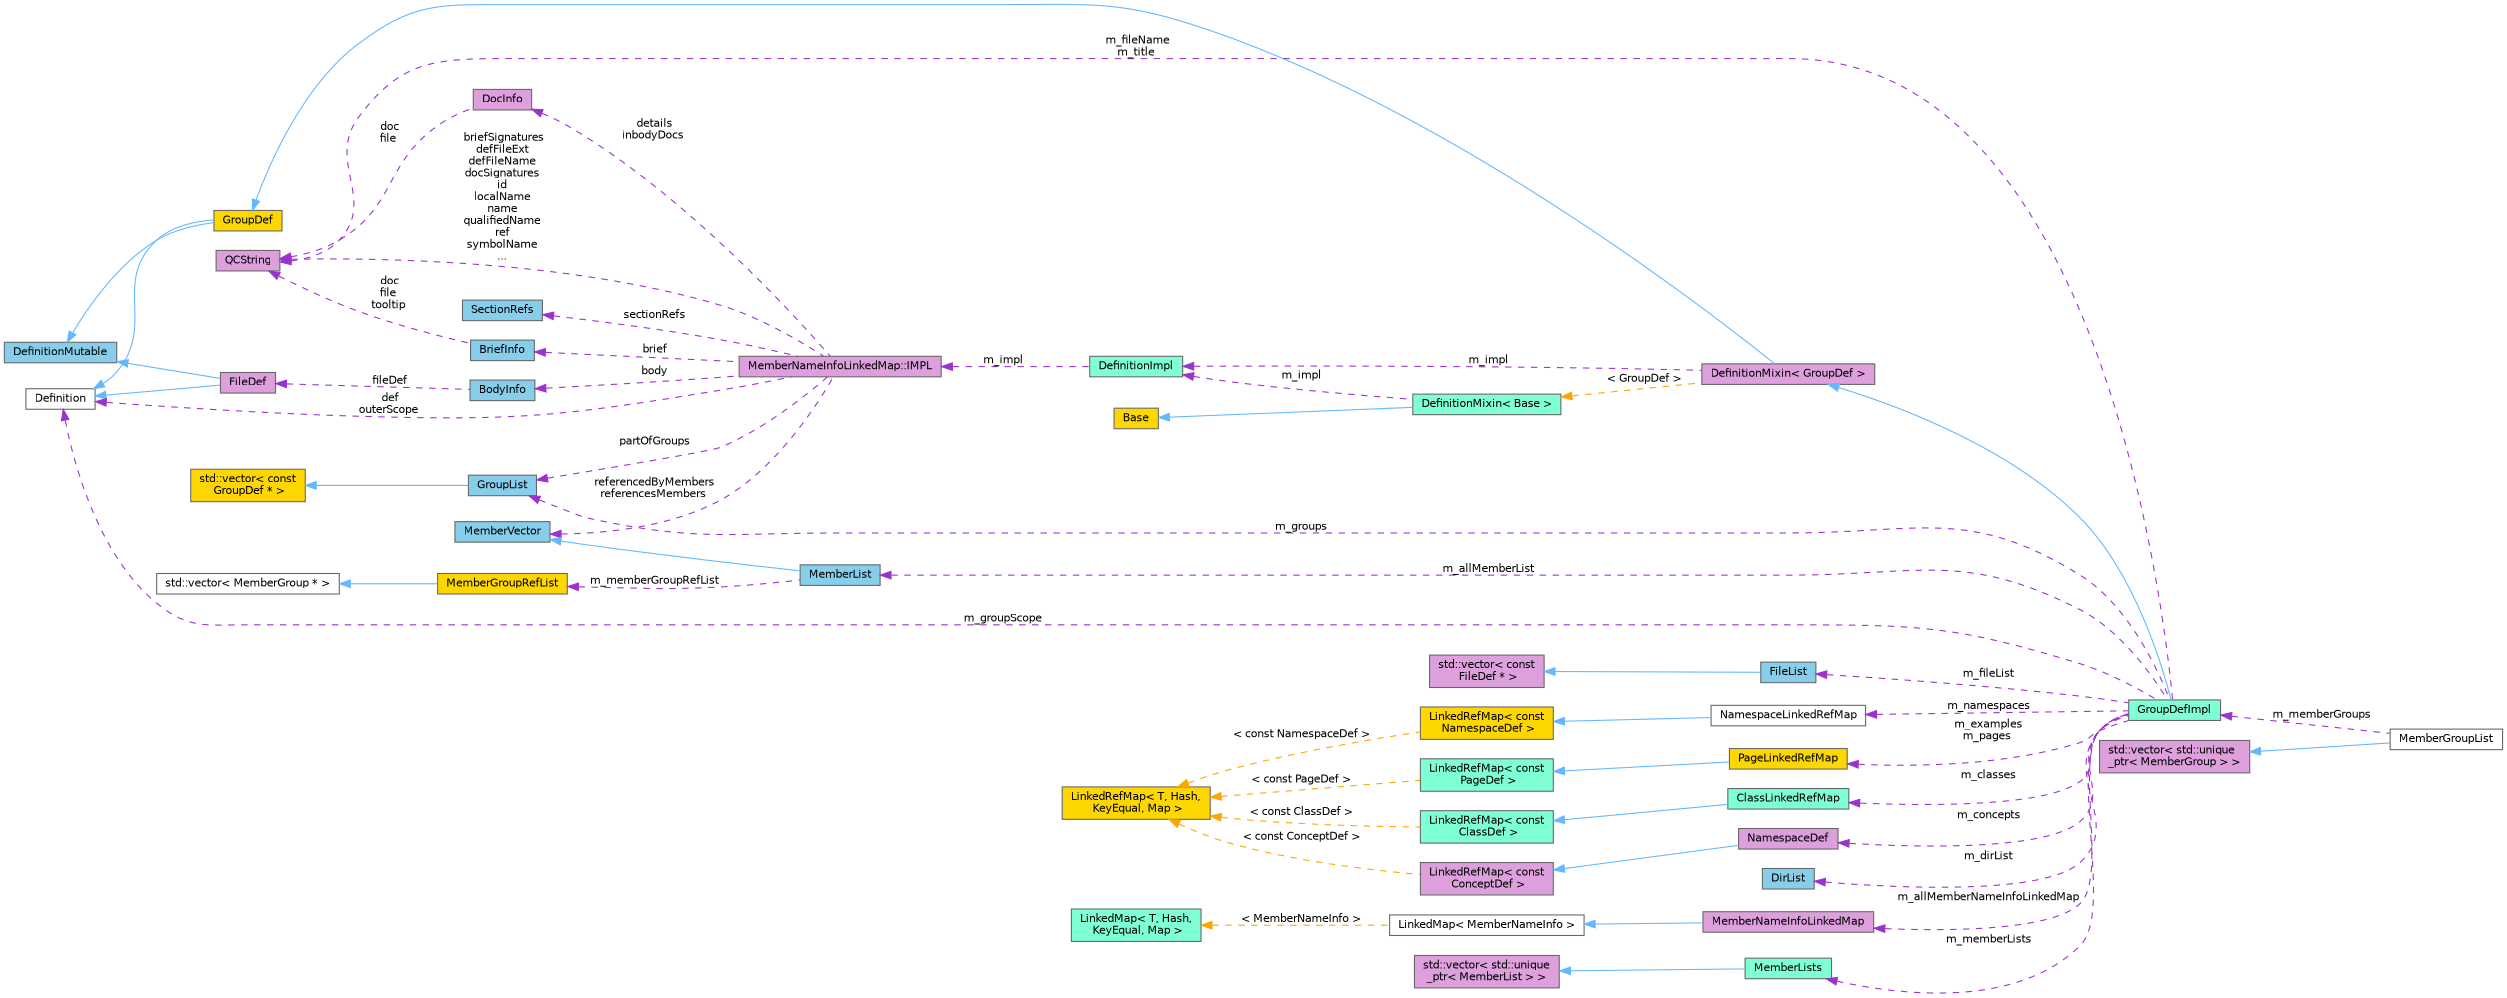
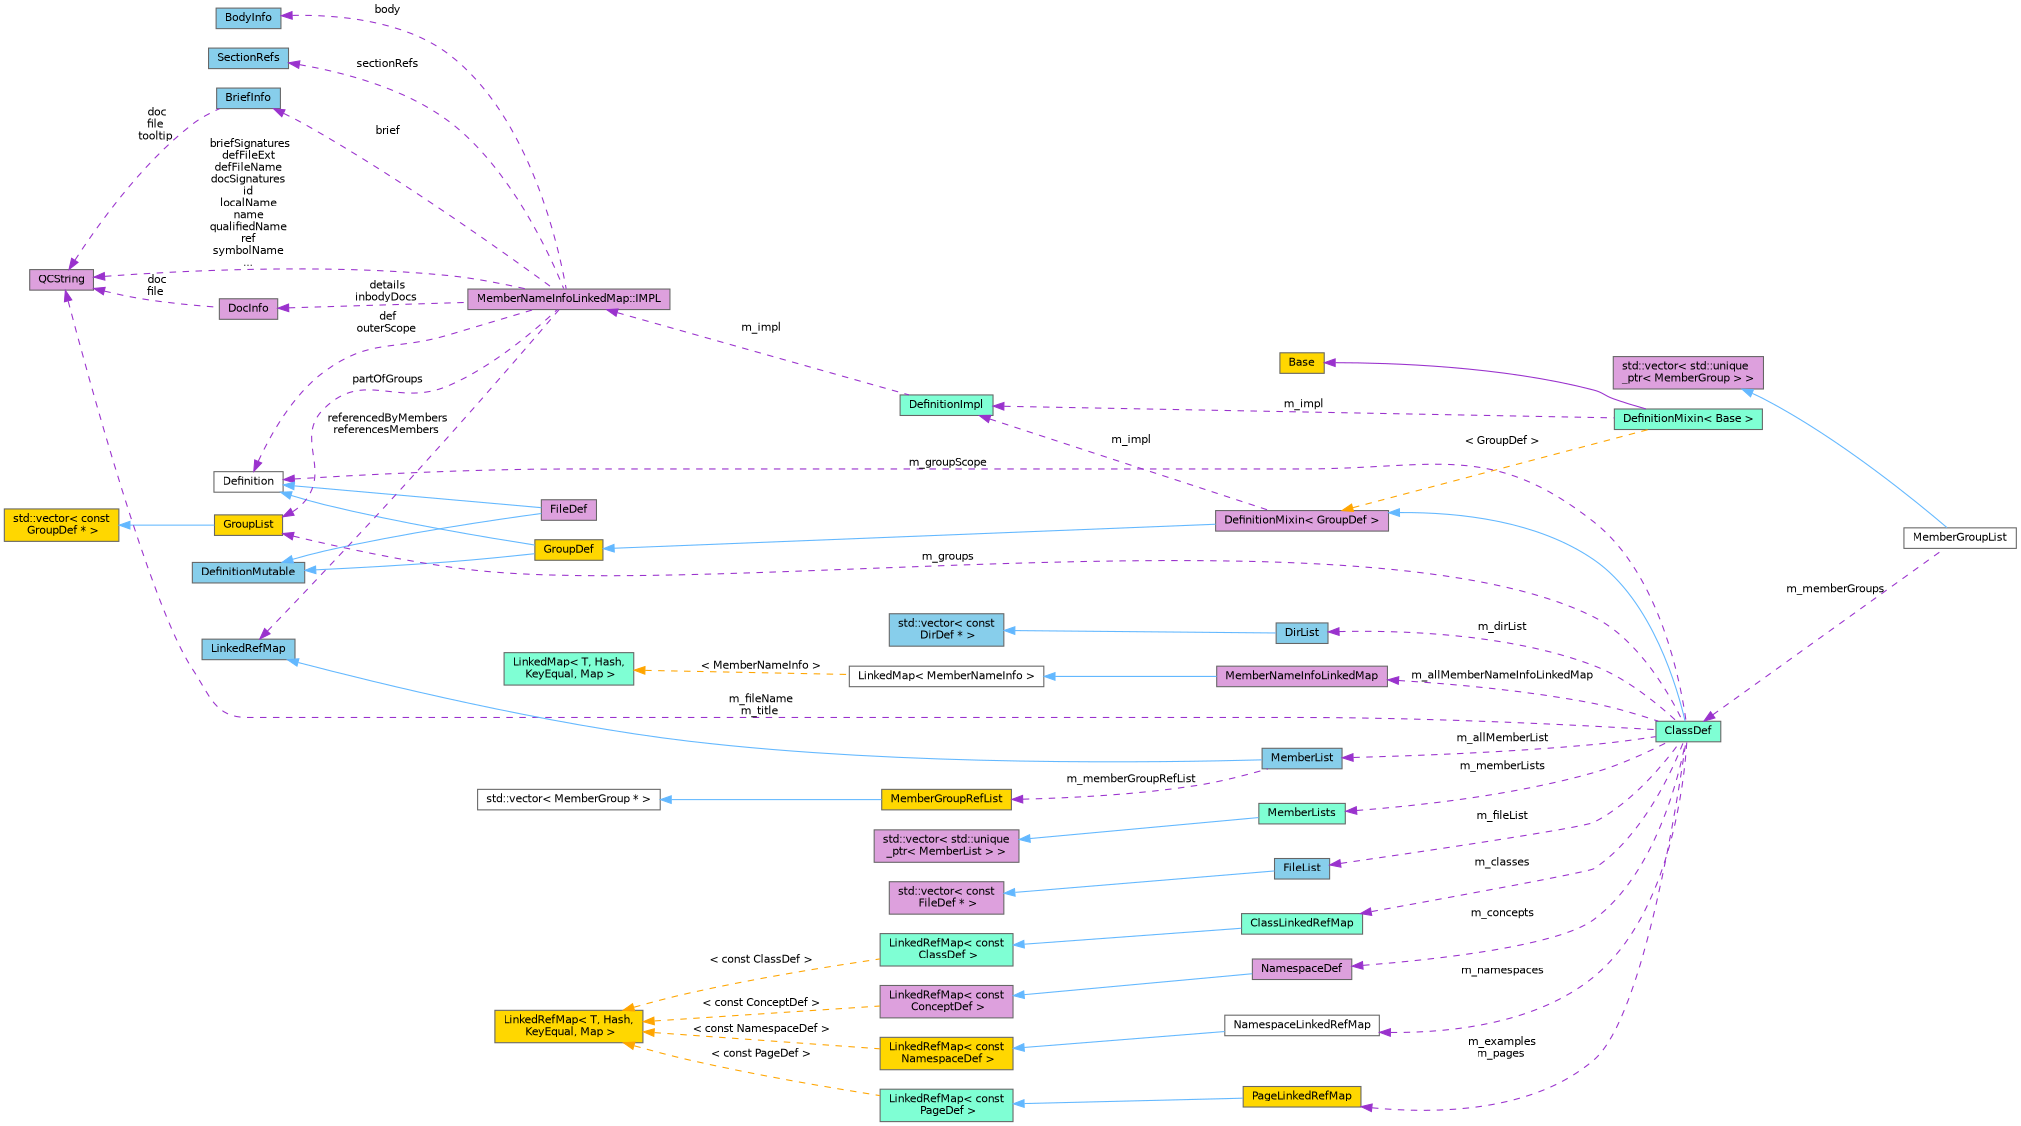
edge "BodyInfo" -> "FileDef": removed, label "fileDef"
edge "DefinitionMixin< GroupDef >" -> "DefinitionMixin< Base >": reversed
edge "DefinitionMixin< Base >" -> "Base": color steelblue1 -> darkorchid3
node "GroupList": fillcolor skyblue -> gold
node "MemberVector": label "MemberVector" -> "LinkedRefMap"
node "std::vector< const DirDef * >": added
node "GroupDefImpl": label "GroupDefImpl" -> "ClassDef"
